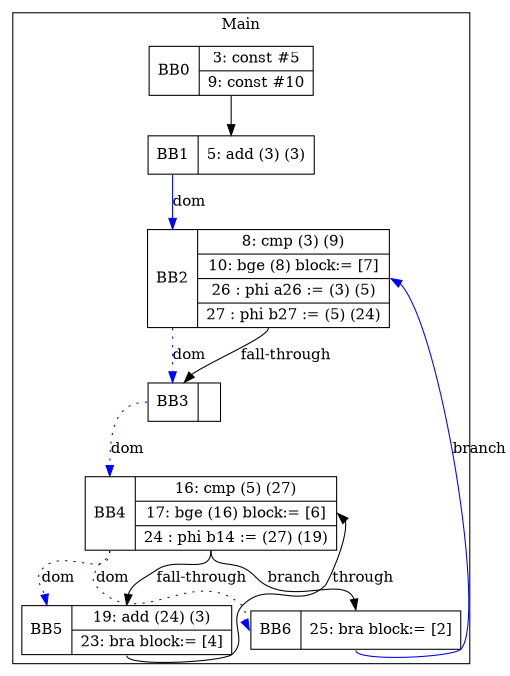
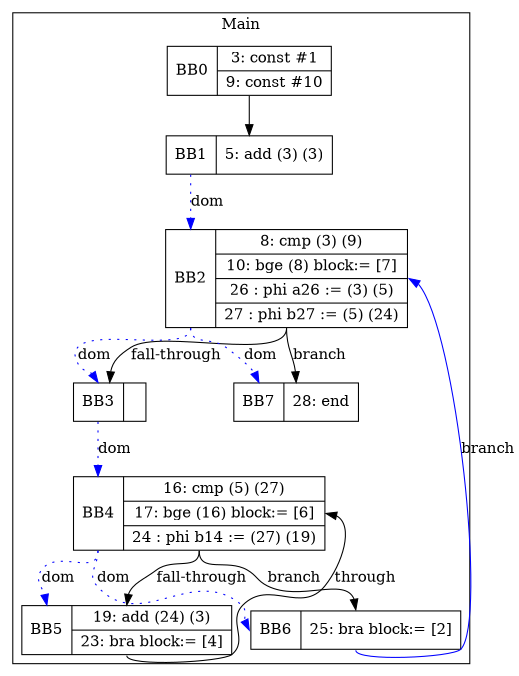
node "BB0": text "3: const #5" -> "3: const #1"
edge "BB1" -> "BB2": style solid -> dotted
node "BB7": added
